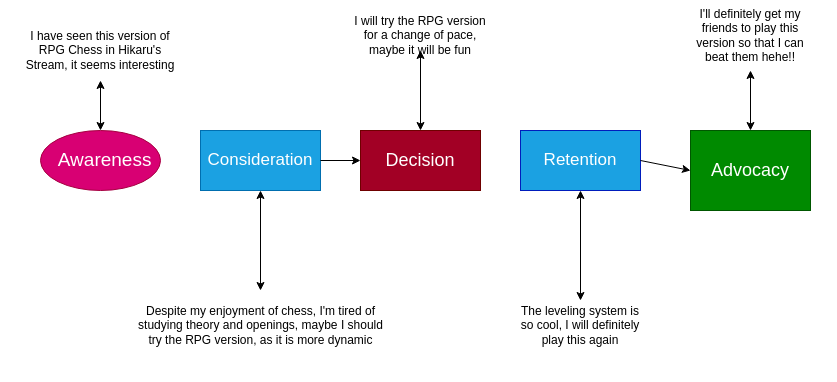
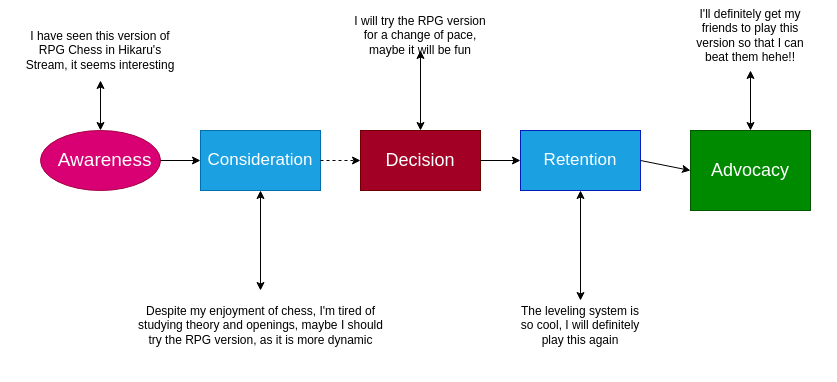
edge "Awareness" -> "Consideration": added
edge "Consideration" -> "Decision": style solid -> dashed
edge "Decision" -> "Retention": added
